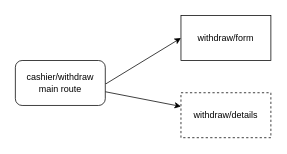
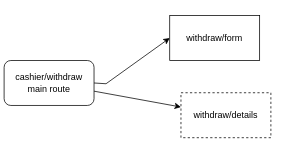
node "withdraw/form": moved (226, 38) -> (215, 38)
node "cashier/withdraw main route": moved (60, 83) -> (49, 83)
